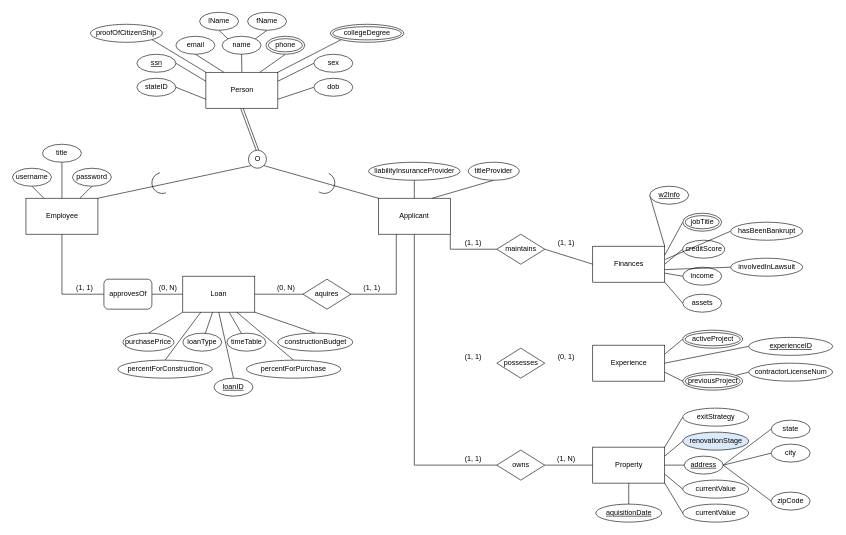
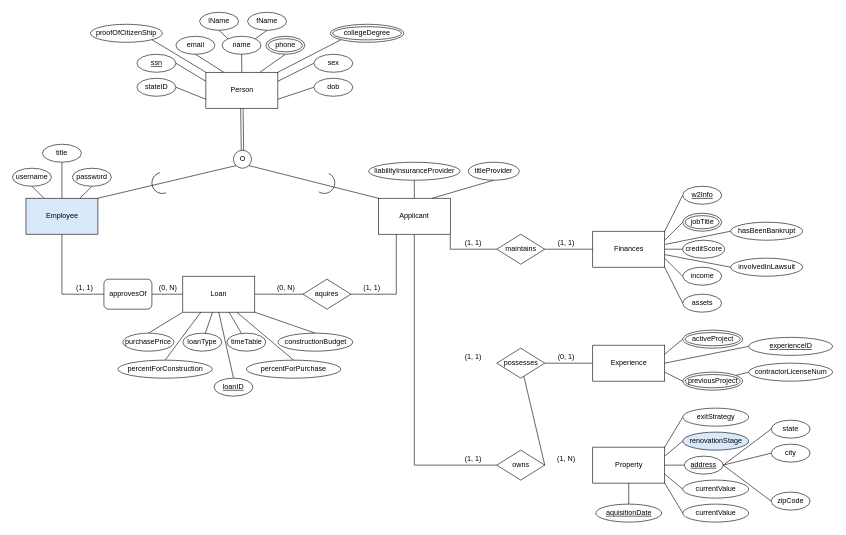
node "O": moved (257, 159) -> (242, 159)
node "w2Info": moved (669, 195) -> (702, 195)
node "Employee": fillcolor #ffffff -> #dae8fc
node "Finances": moved (629, 264) -> (629, 249)
edge "possesses" -- "Experience": added
edge "owns" -- "Property": now "owns" -- "possesses"
